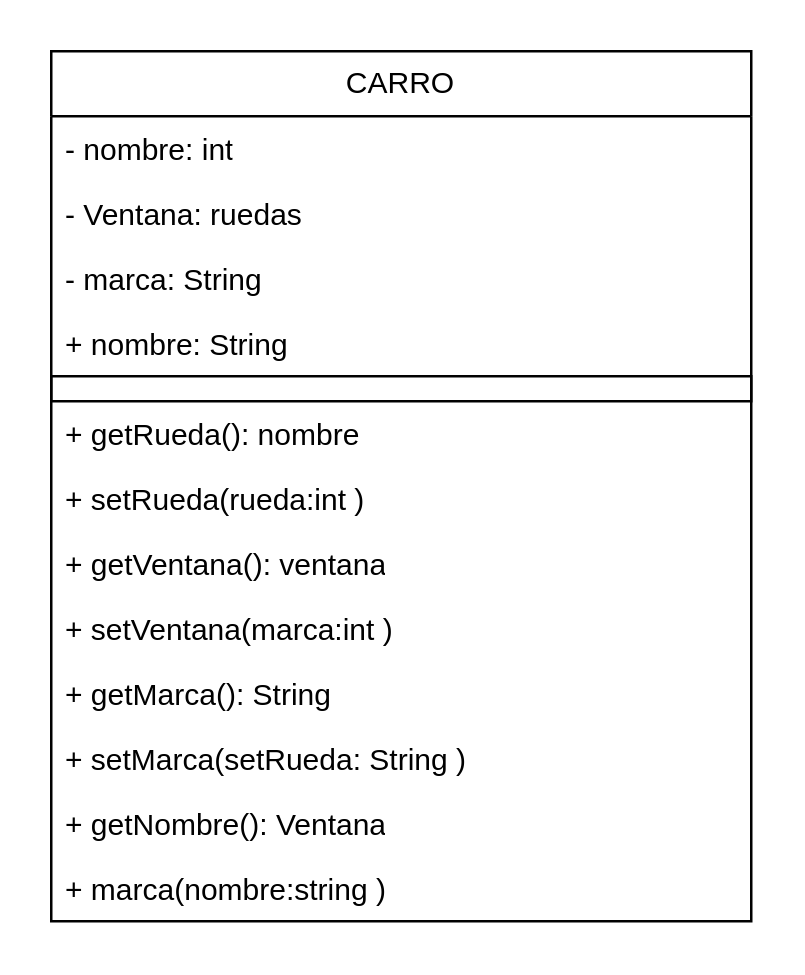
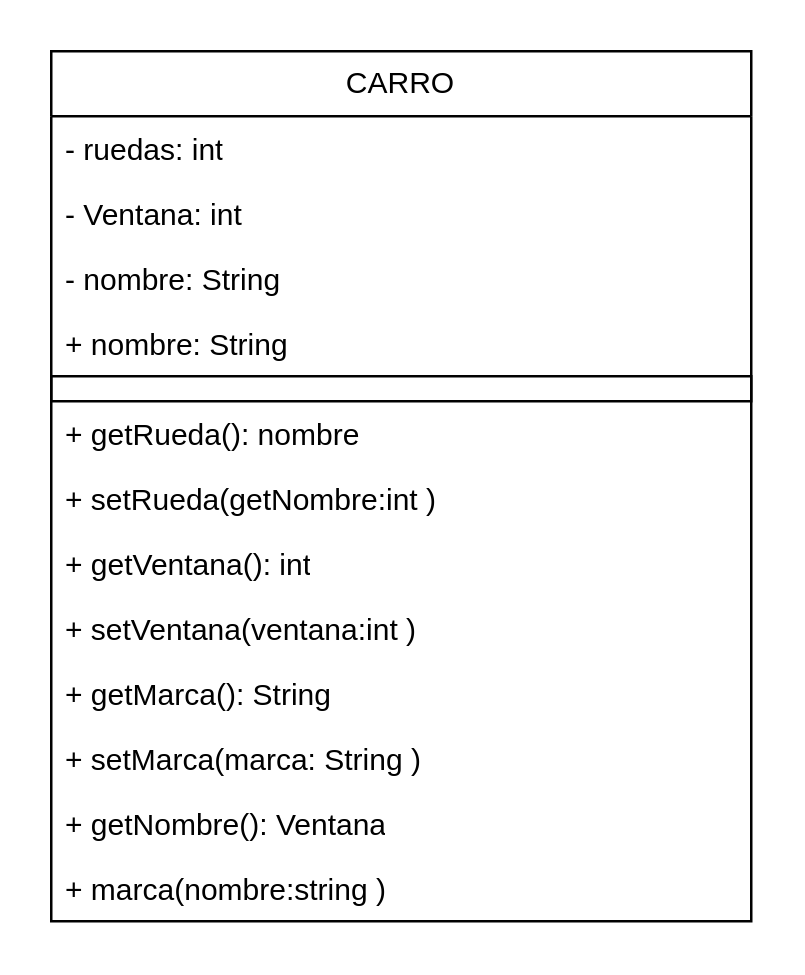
node "- nombre: int": label "- nombre: int" -> "- ruedas: int"
node "- Ventana: ruedas": label "- Ventana: ruedas" -> "- Ventana: int"
node "- marca: String": label "- marca: String" -> "- nombre: String"
node "+ setRueda(rueda:int )": label "+ setRueda(rueda:int )" -> "+ setRueda(getNombre:int )"
node "+ getVentana(): ventana": label "+ getVentana(): ventana" -> "+ getVentana(): int"
node "+ setVentana(marca:int )": label "+ setVentana(marca:int )" -> "+ setVentana(ventana:int )"
node "+ setMarca(setRueda: String )": label "+ setMarca(setRueda: String )" -> "+ setMarca(marca: String )"
